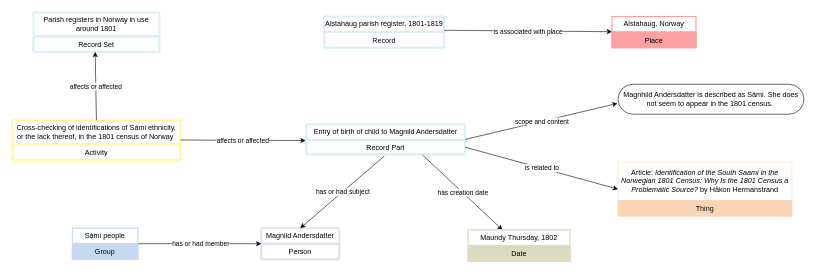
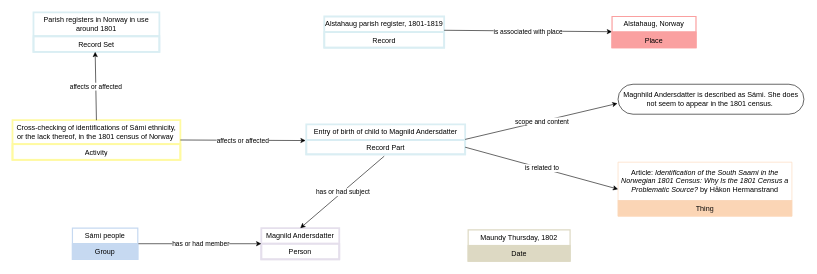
edge "Record Part" -> "Maundy Thursday, 1802": removed, label "has creation date"
